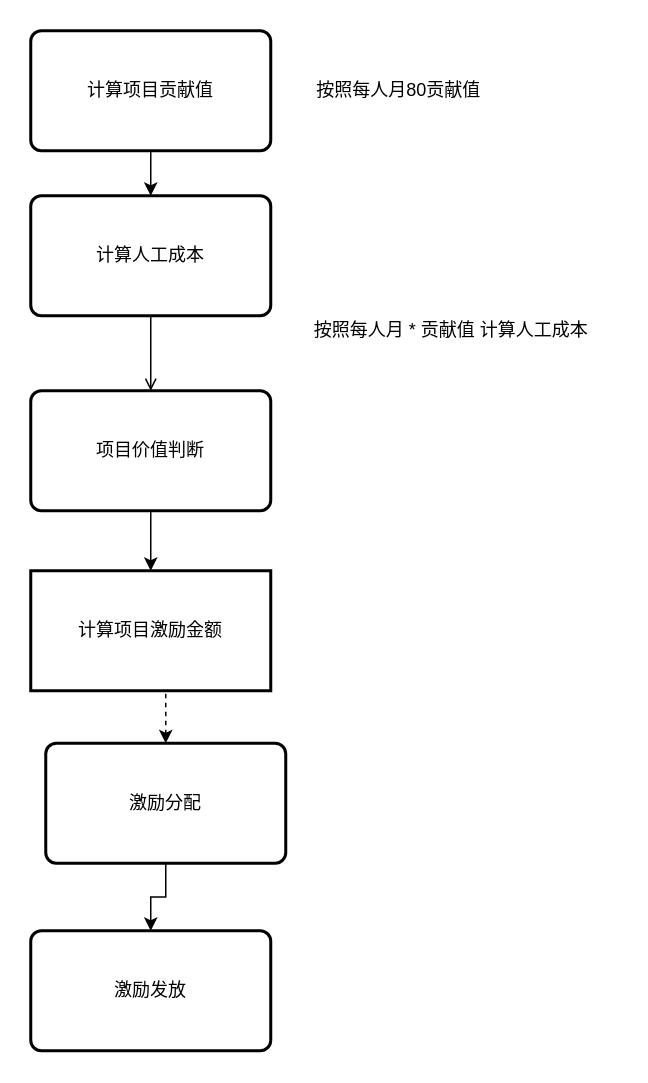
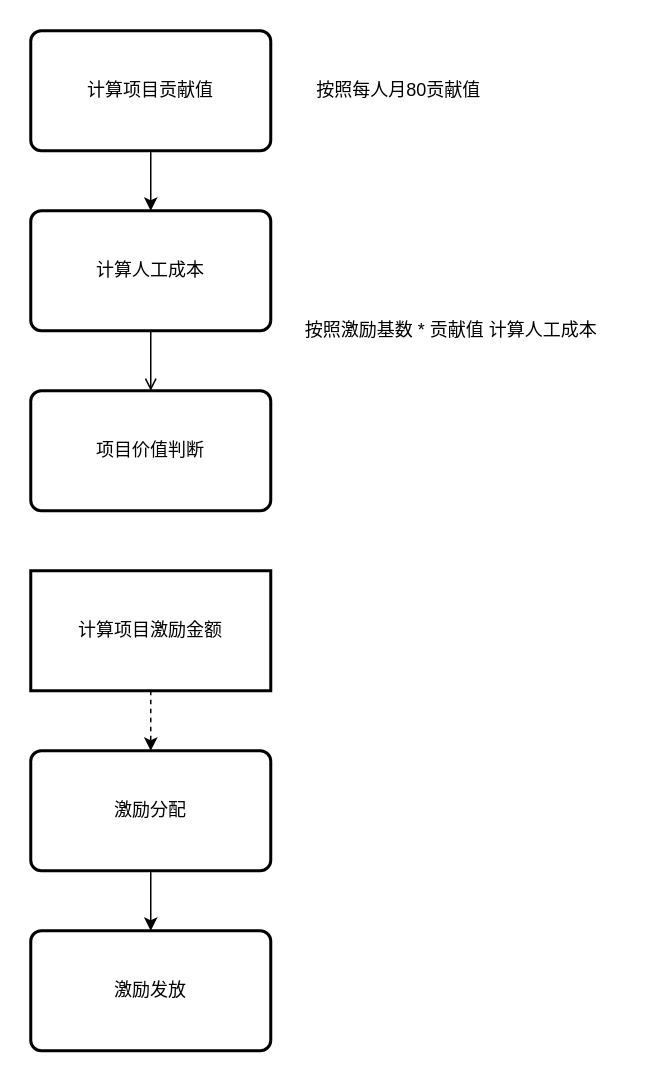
node "计算人工成本": moved (151, 256) -> (151, 271)
node "按照每人月 * 贡献值 计算人工成本": label "按照每人月 * 贡献值 计算人工成本" -> "按照激励基数 * 贡献值 计算人工成本"
edge "项目价值判断" -> "计算项目激励金额": removed
node "激励分配": moved (166, 803) -> (151, 811)
